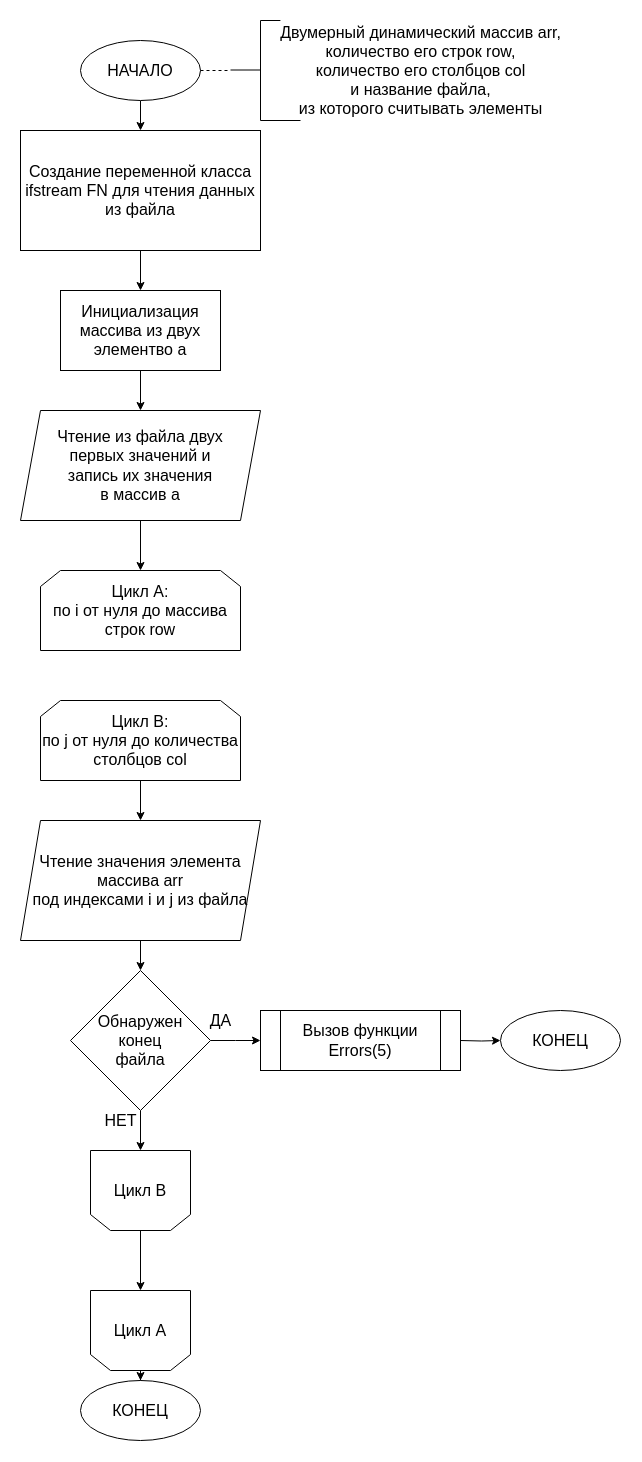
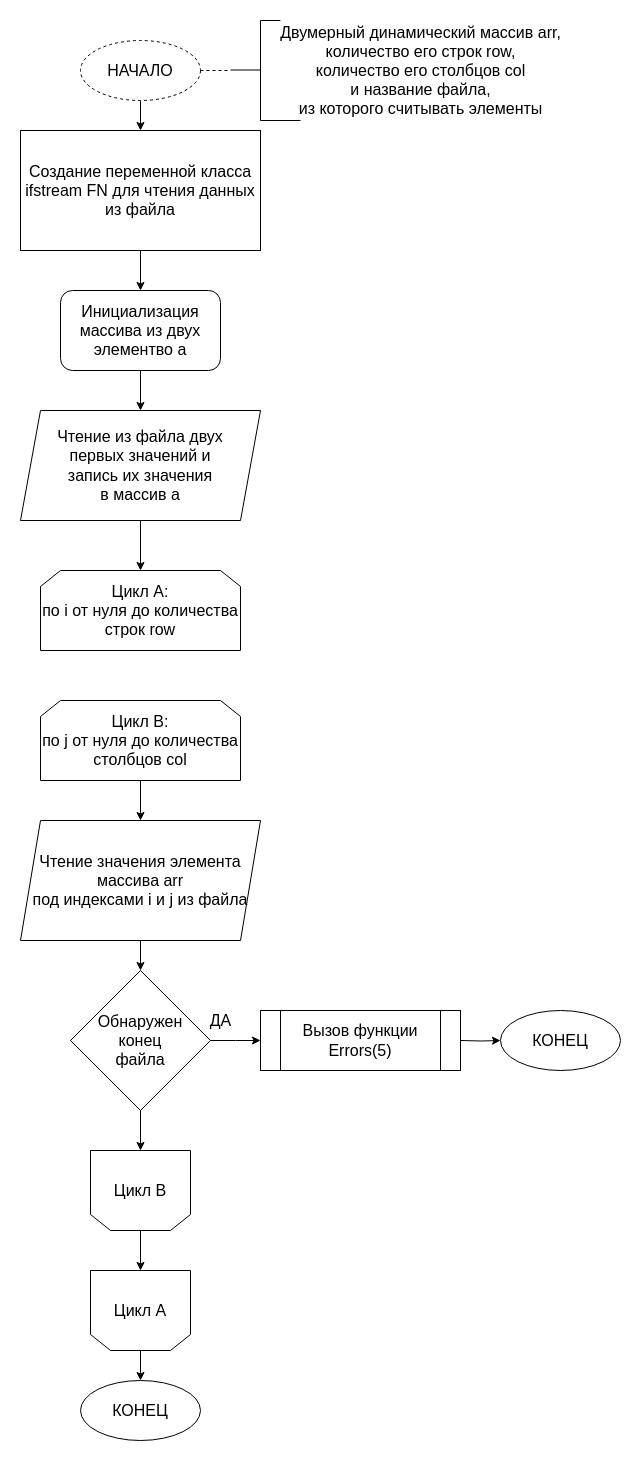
node "НАЧАЛО": style solid -> dashed
node "Инициализация массива из двух элементво a": shape rectangle -> rounded rectangle
node "Цикл А: по i от нуля до массива строк row": label "Цикл А: по i от нуля до массива строк row" -> "Цикл А: по i от нуля до количества строк row"
node "НЕТ": removed
node "Цикл А": moved (141, 1331) -> (141, 1311)
